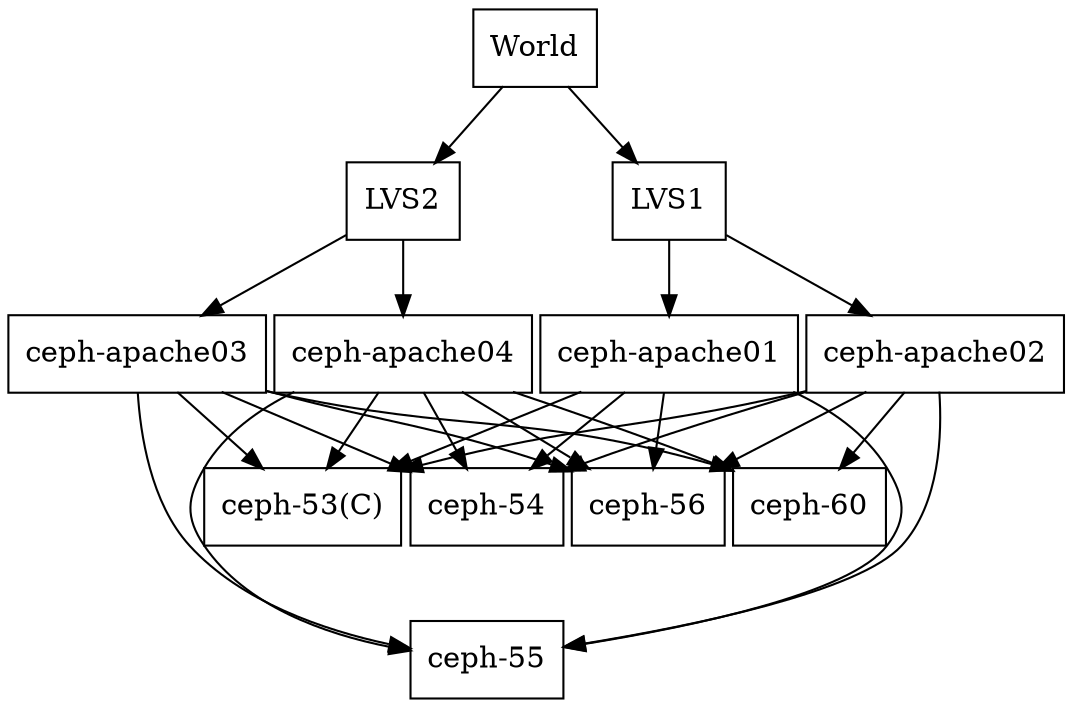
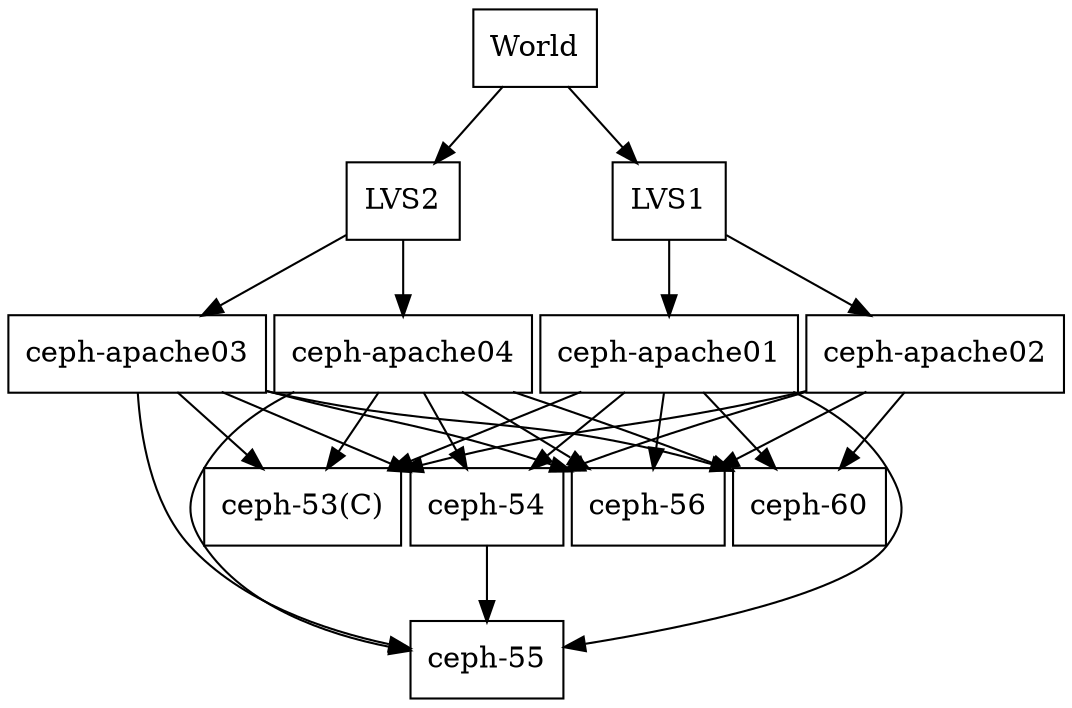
edge "ceph-apache01" -> "ceph-60": added
edge "ceph-apache02" -> "ceph-55": now "ceph-54" -> "ceph-55"
